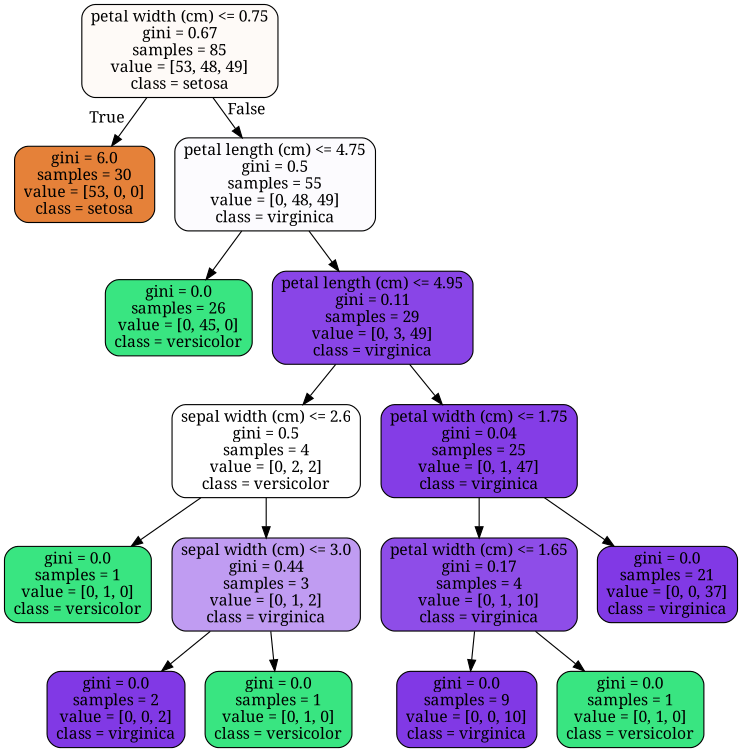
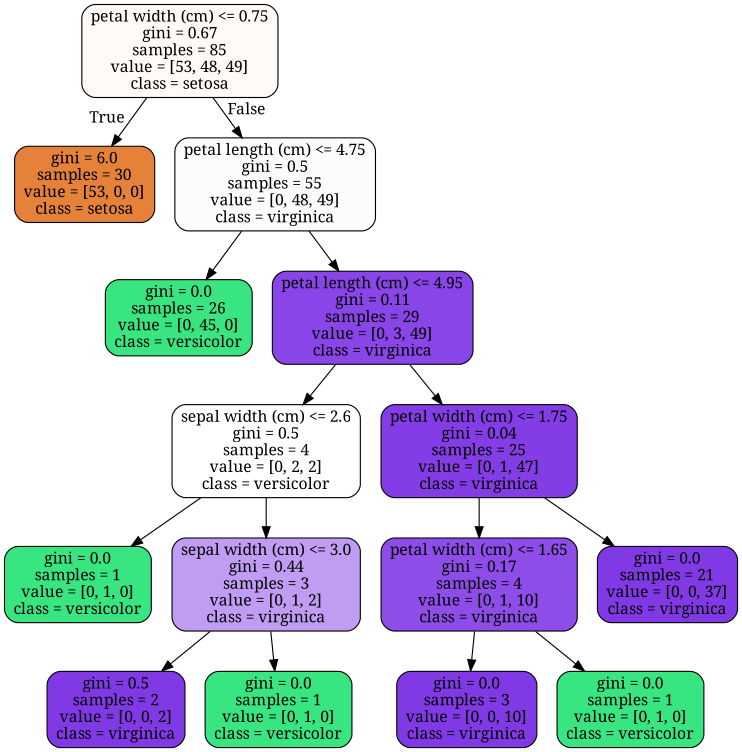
node "gini = 0.0 samples = 2 value = [0, 0, 2] class = virginica": label "gini = 0.0 samples = 2 value = [0, 0, 2] class = virginica" -> "gini = 0.5 samples = 2 value = [0, 0, 2] class = virginica"
node "gini = 0.0 samples = 9 value = [0, 0, 10] class = virginica": label "gini = 0.0 samples = 9 value = [0, 0, 10] class = virginica" -> "gini = 0.0 samples = 3 value = [0, 0, 10] class = virginica"
